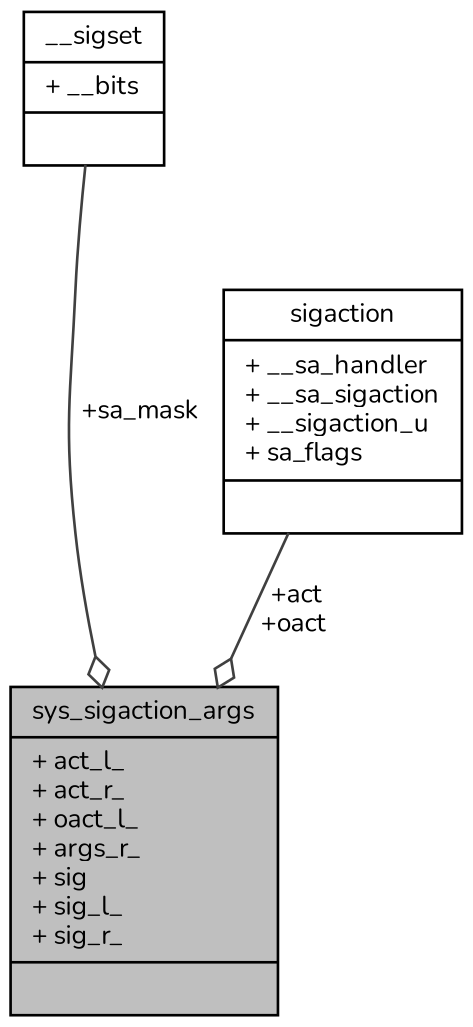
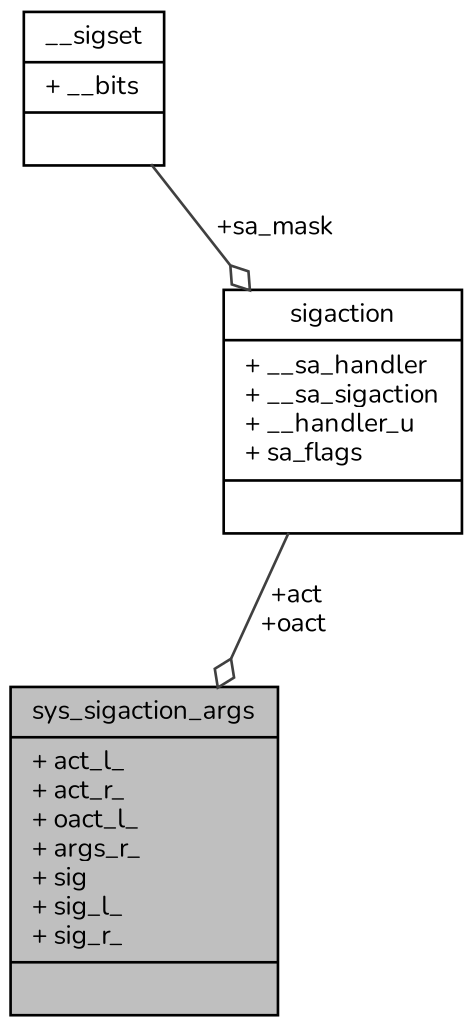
edge "__sigset" -> "sys_sigaction_args": now "__sigset" -> "sigaction"
node "sigaction": text "+ __sigaction_u" -> "+ __handler_u"
